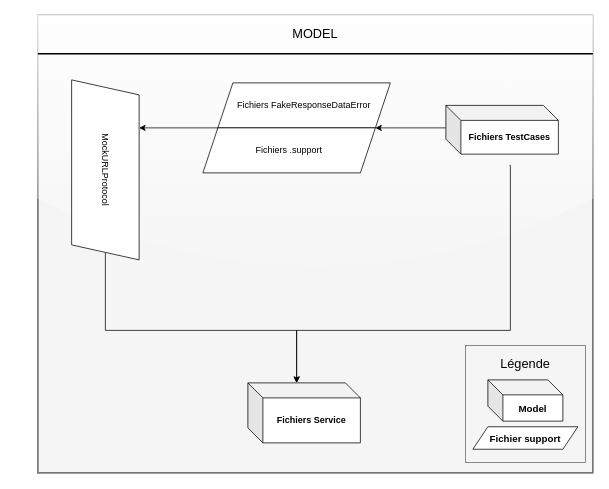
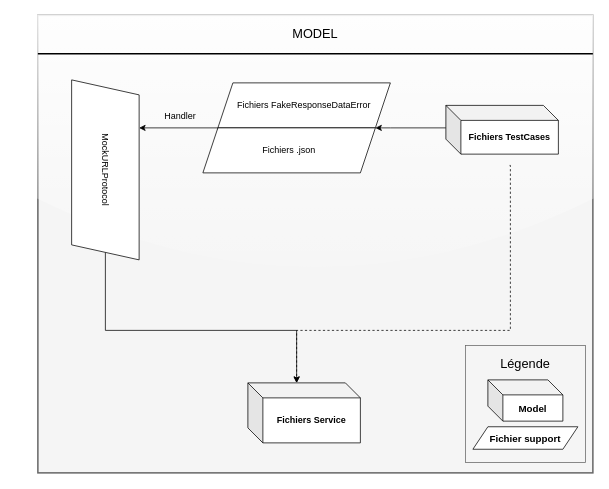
node "Handler": added
node "Fichiers .support": label "Fichiers .support" -> "Fichiers .json"
edge "Fichiers TestCases" -> "Fichiers Service": style solid -> dashed
